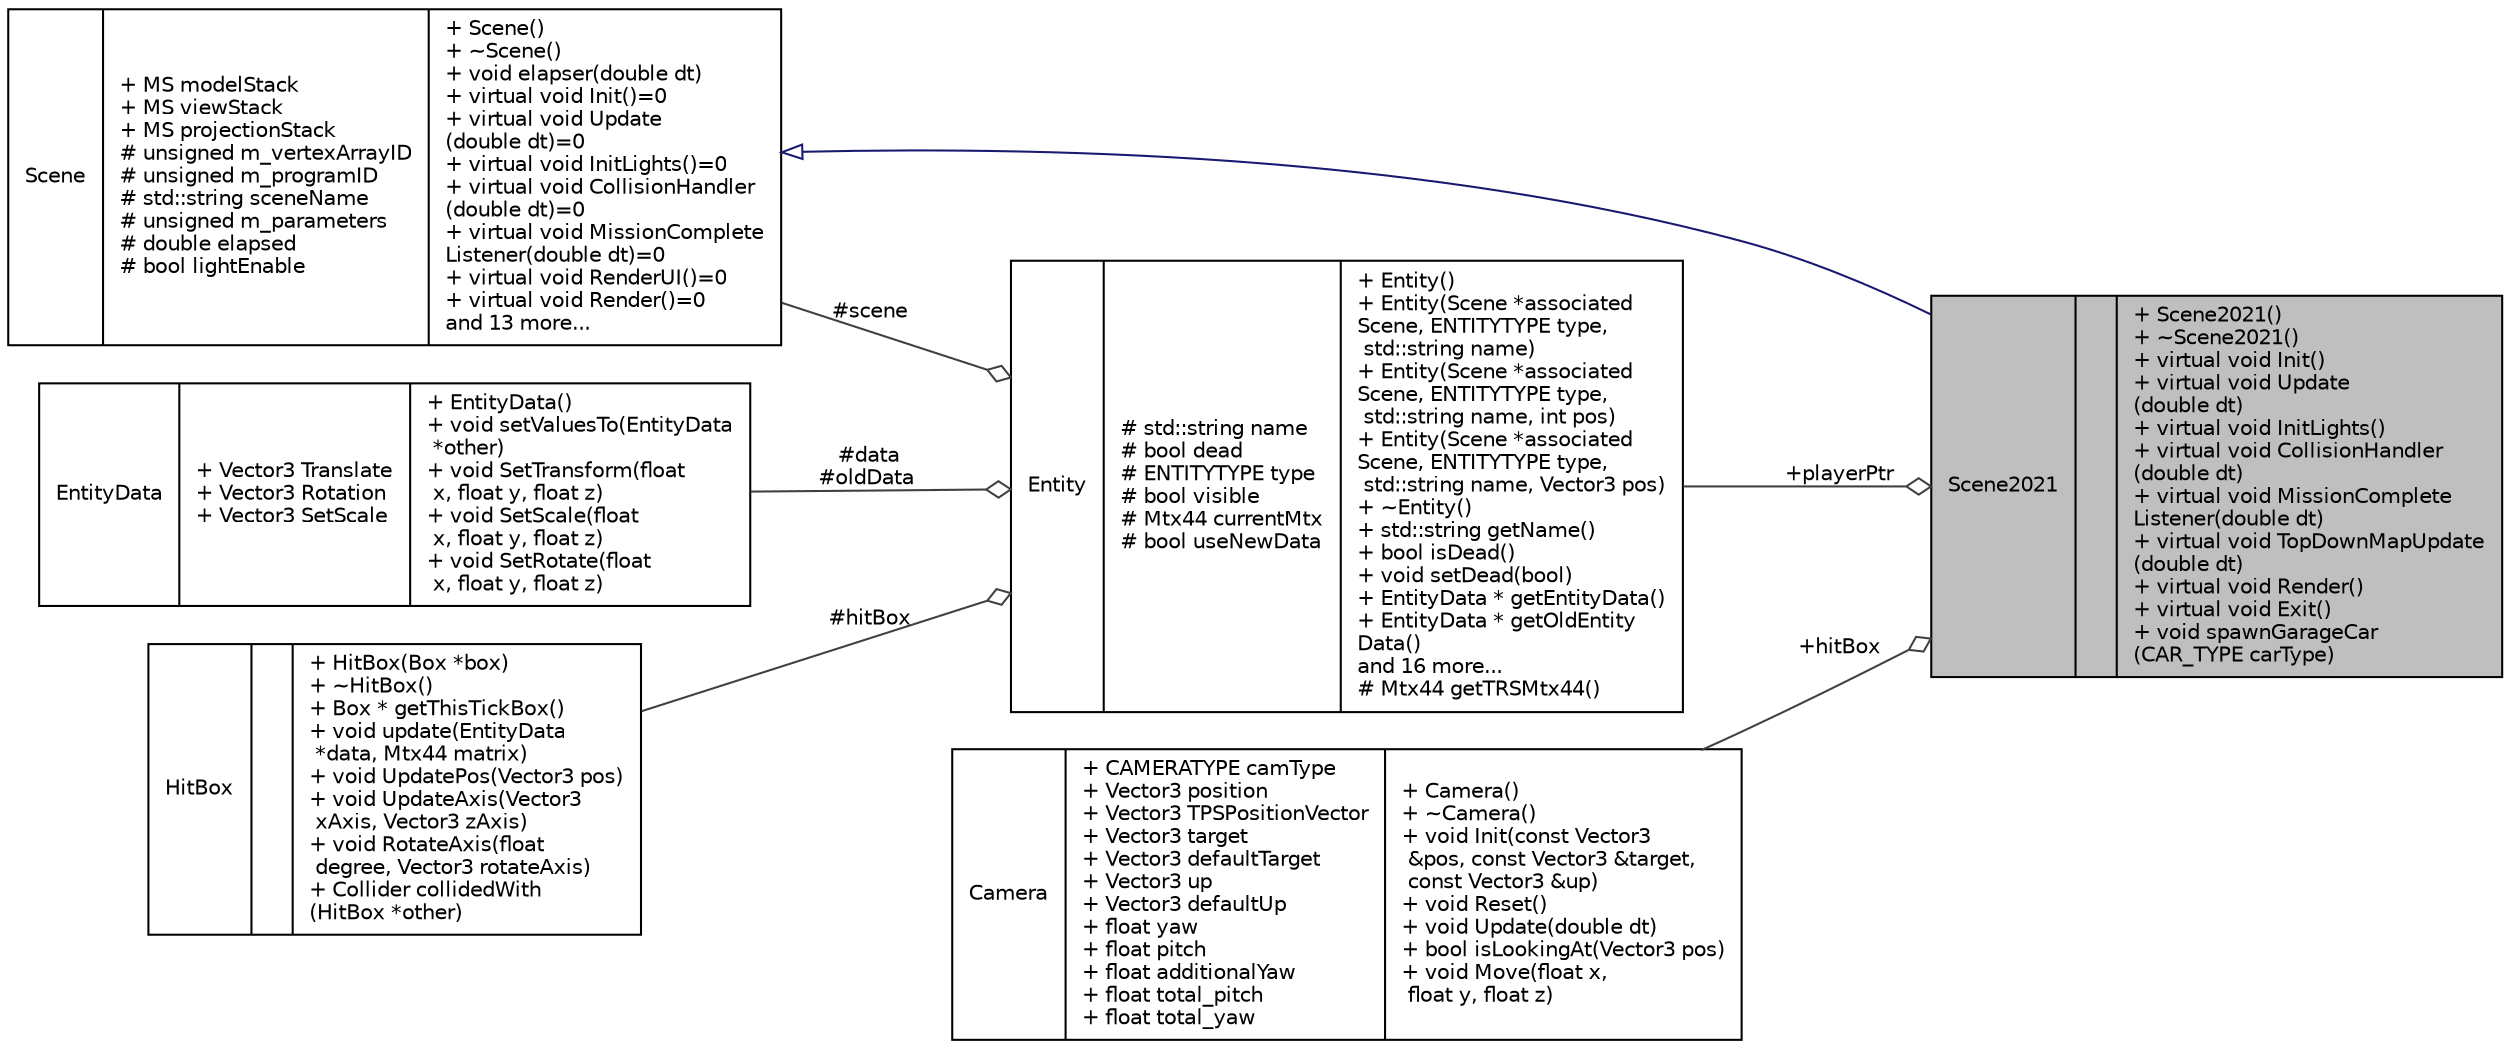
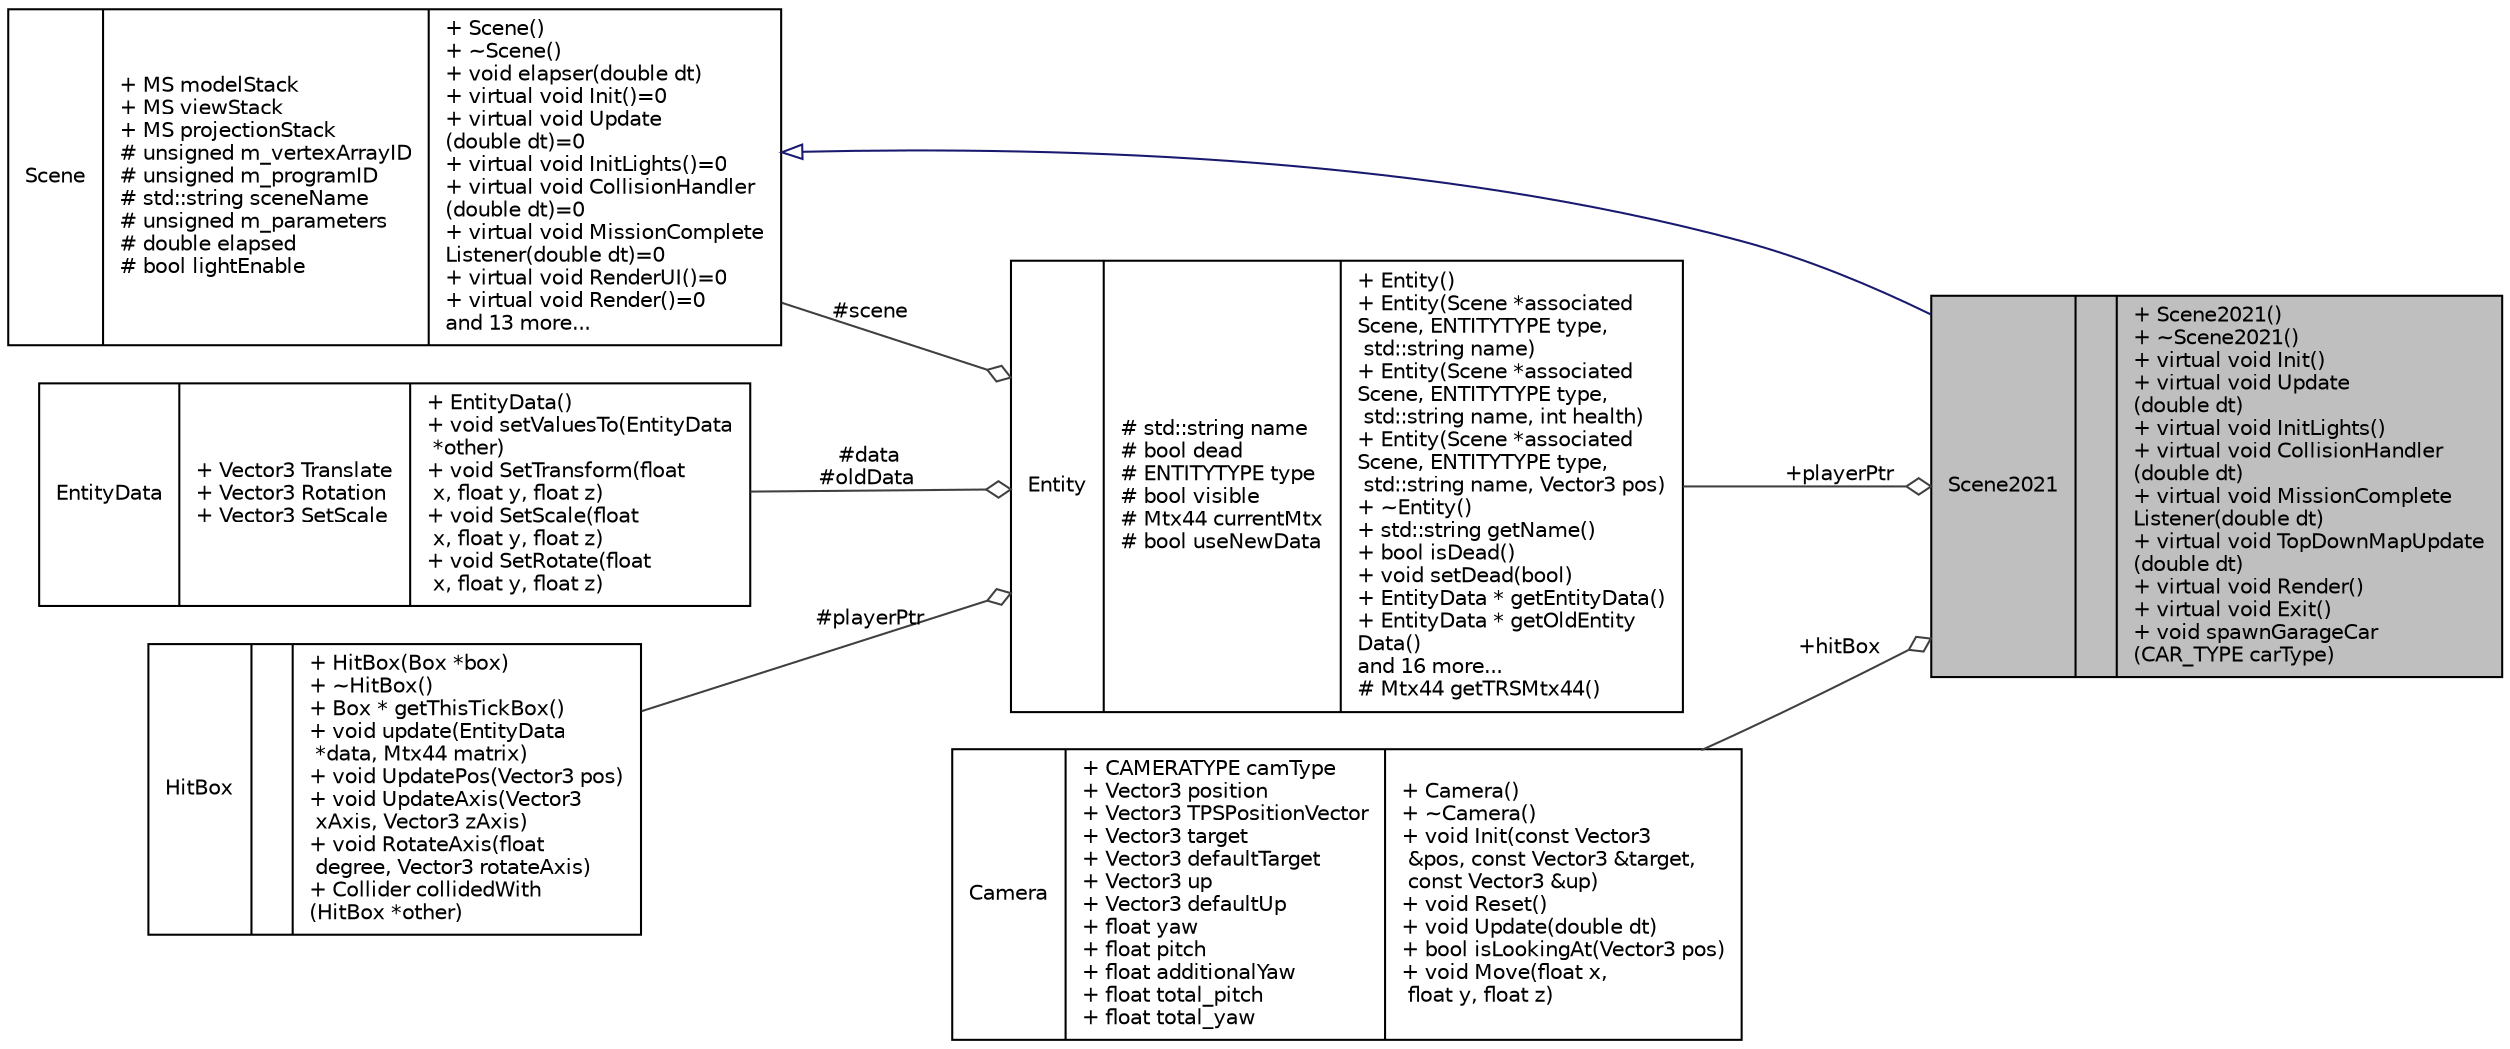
node "Entity": text "std::string name, int pos)" -> "std::string name, int health)"
edge "HitBox" -> "Entity": label " #hitBox" -> " #playerPtr"
